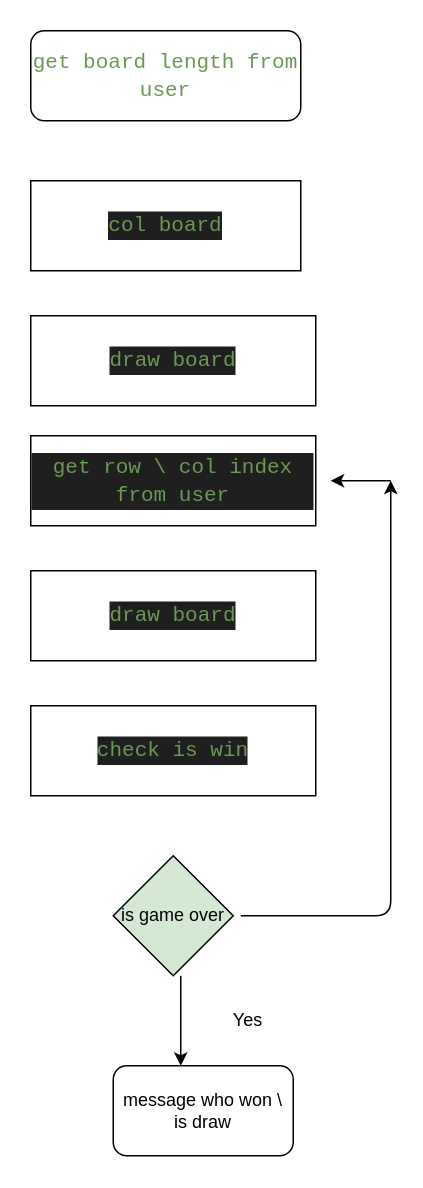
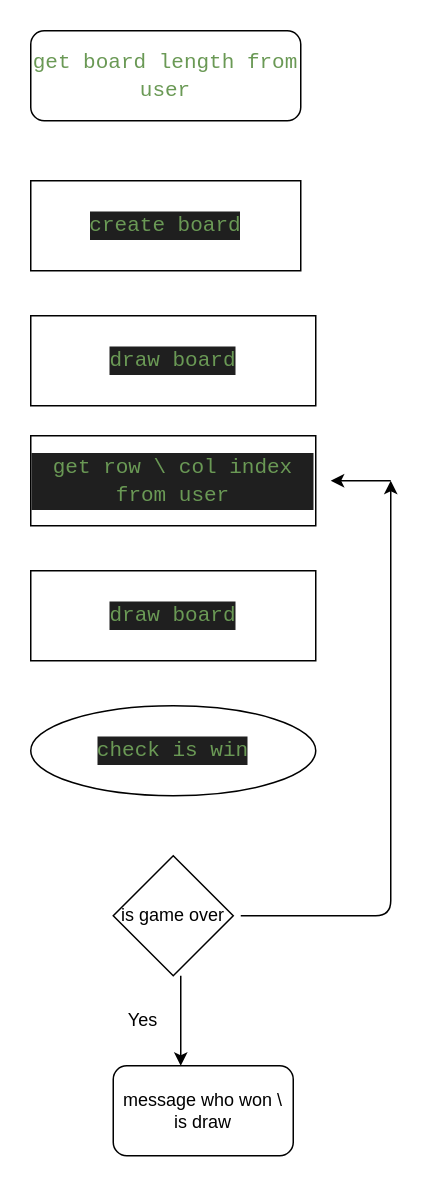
node "col board": label "col board" -> "create board"
node "check is win": shape rectangle -> ellipse
node "is game over": fillcolor #d5e8d4 -> #ffffff
node "Yes": moved (248, 1021) -> (143, 1021)
